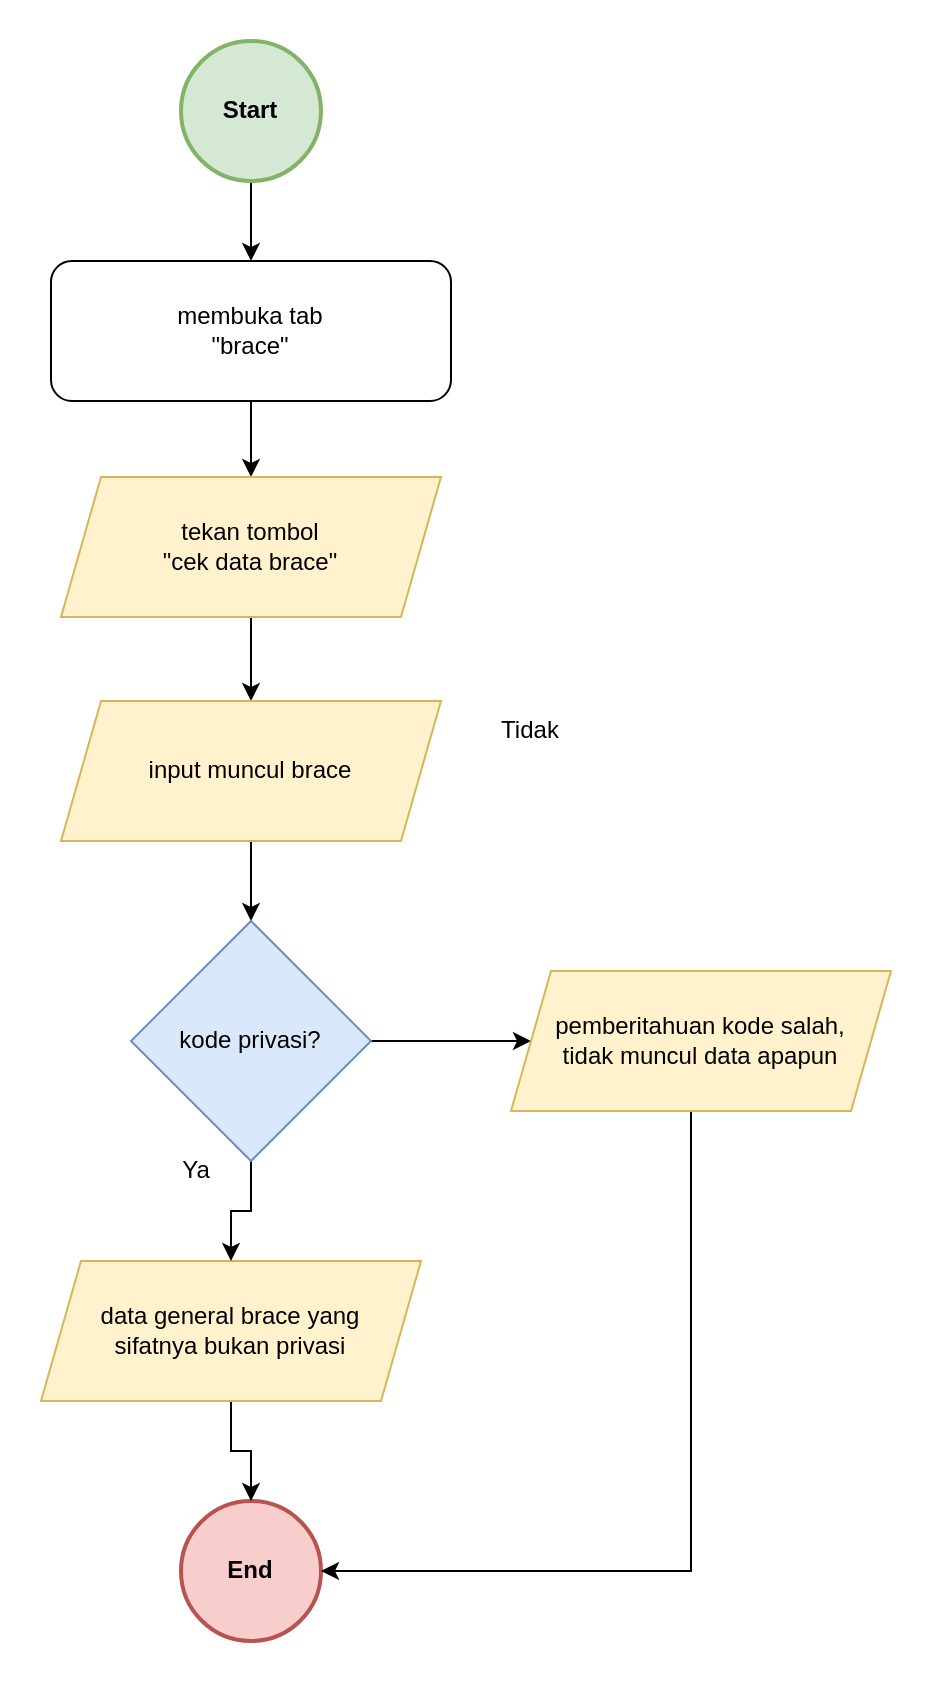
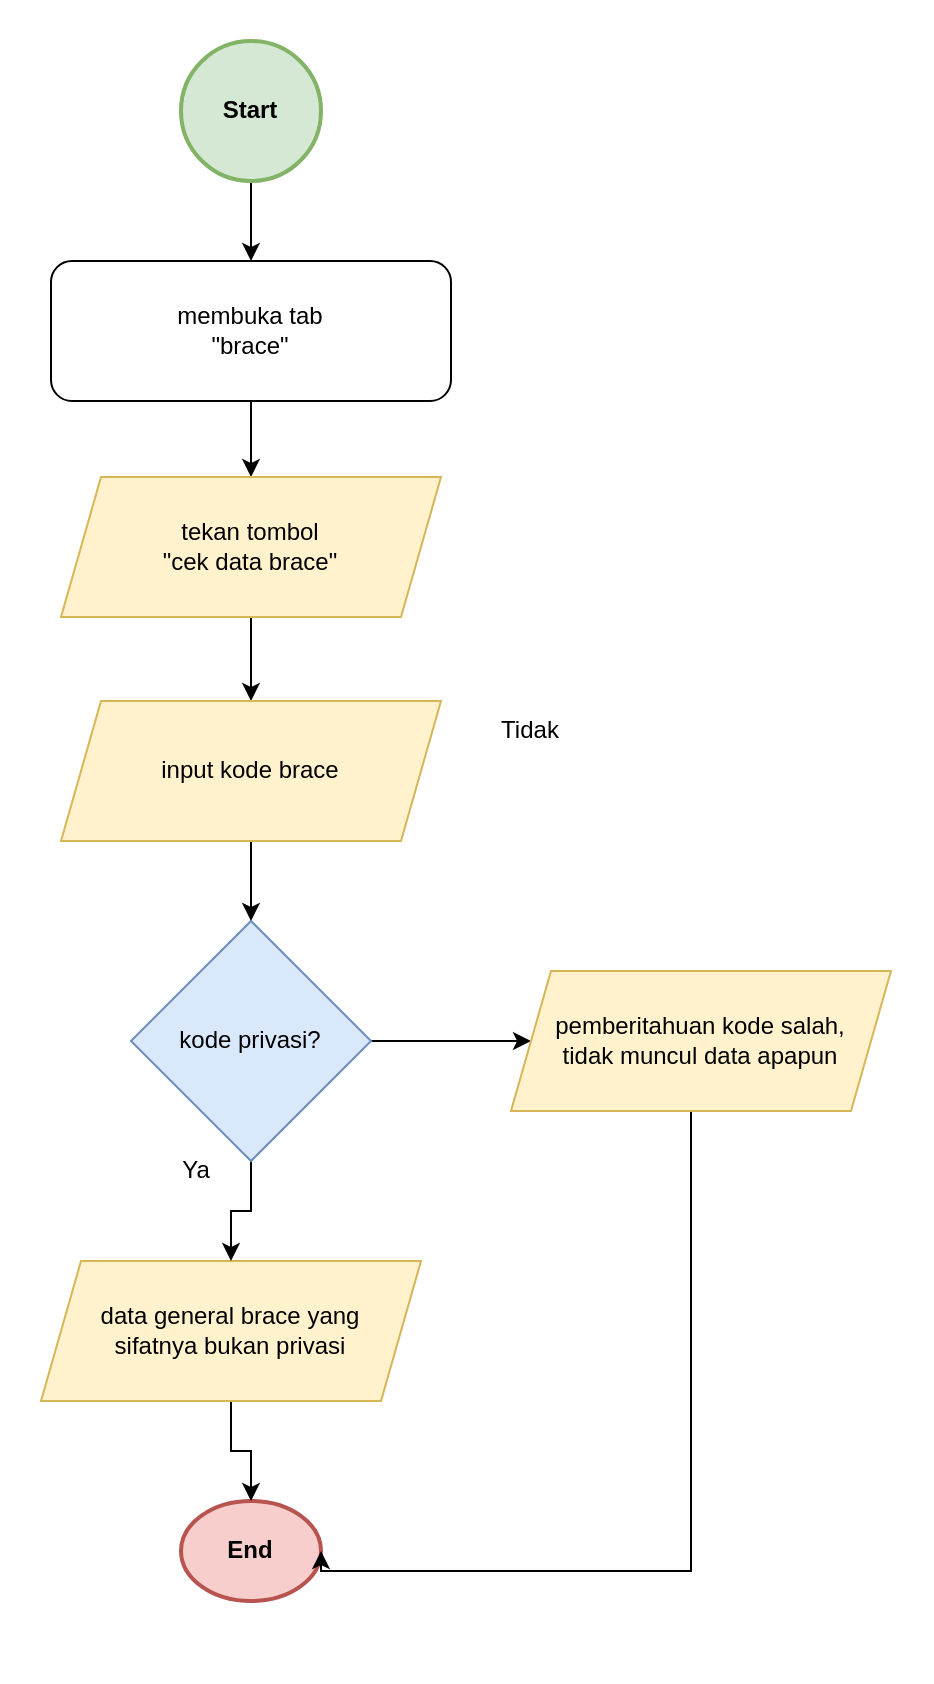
node "input muncul brace": label "input muncul brace" -> "input kode brace"
node "End": size 140x140 -> 140x100
